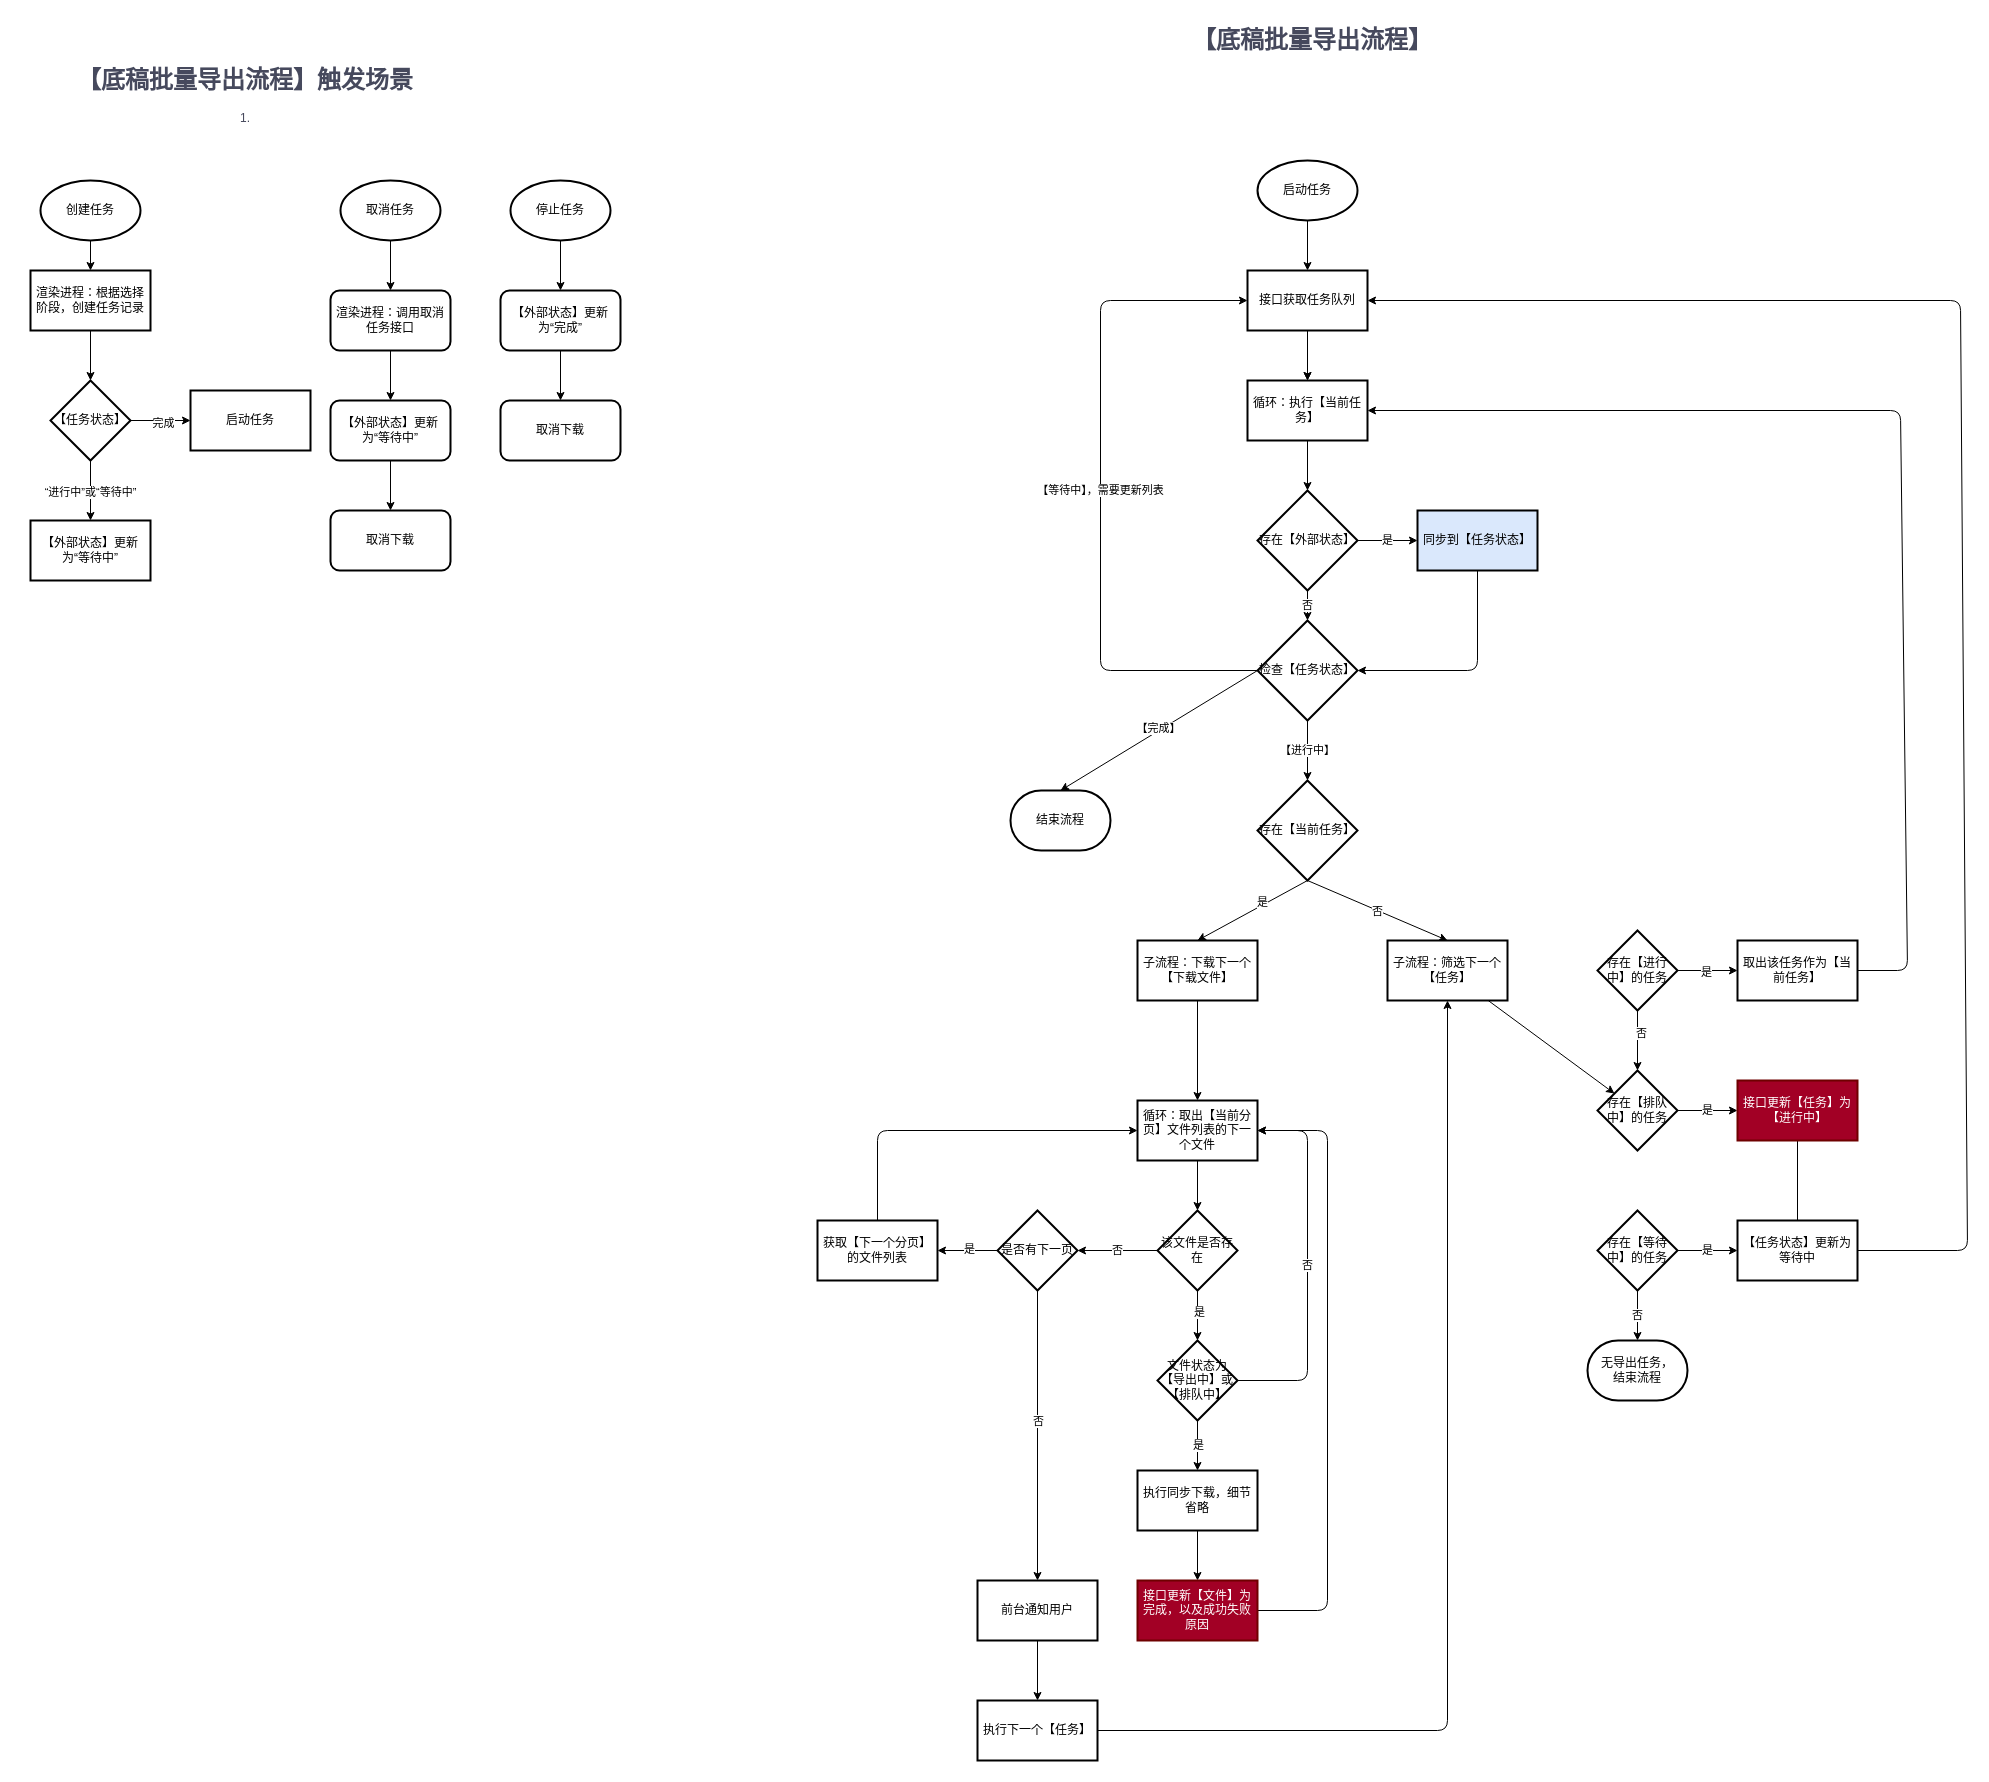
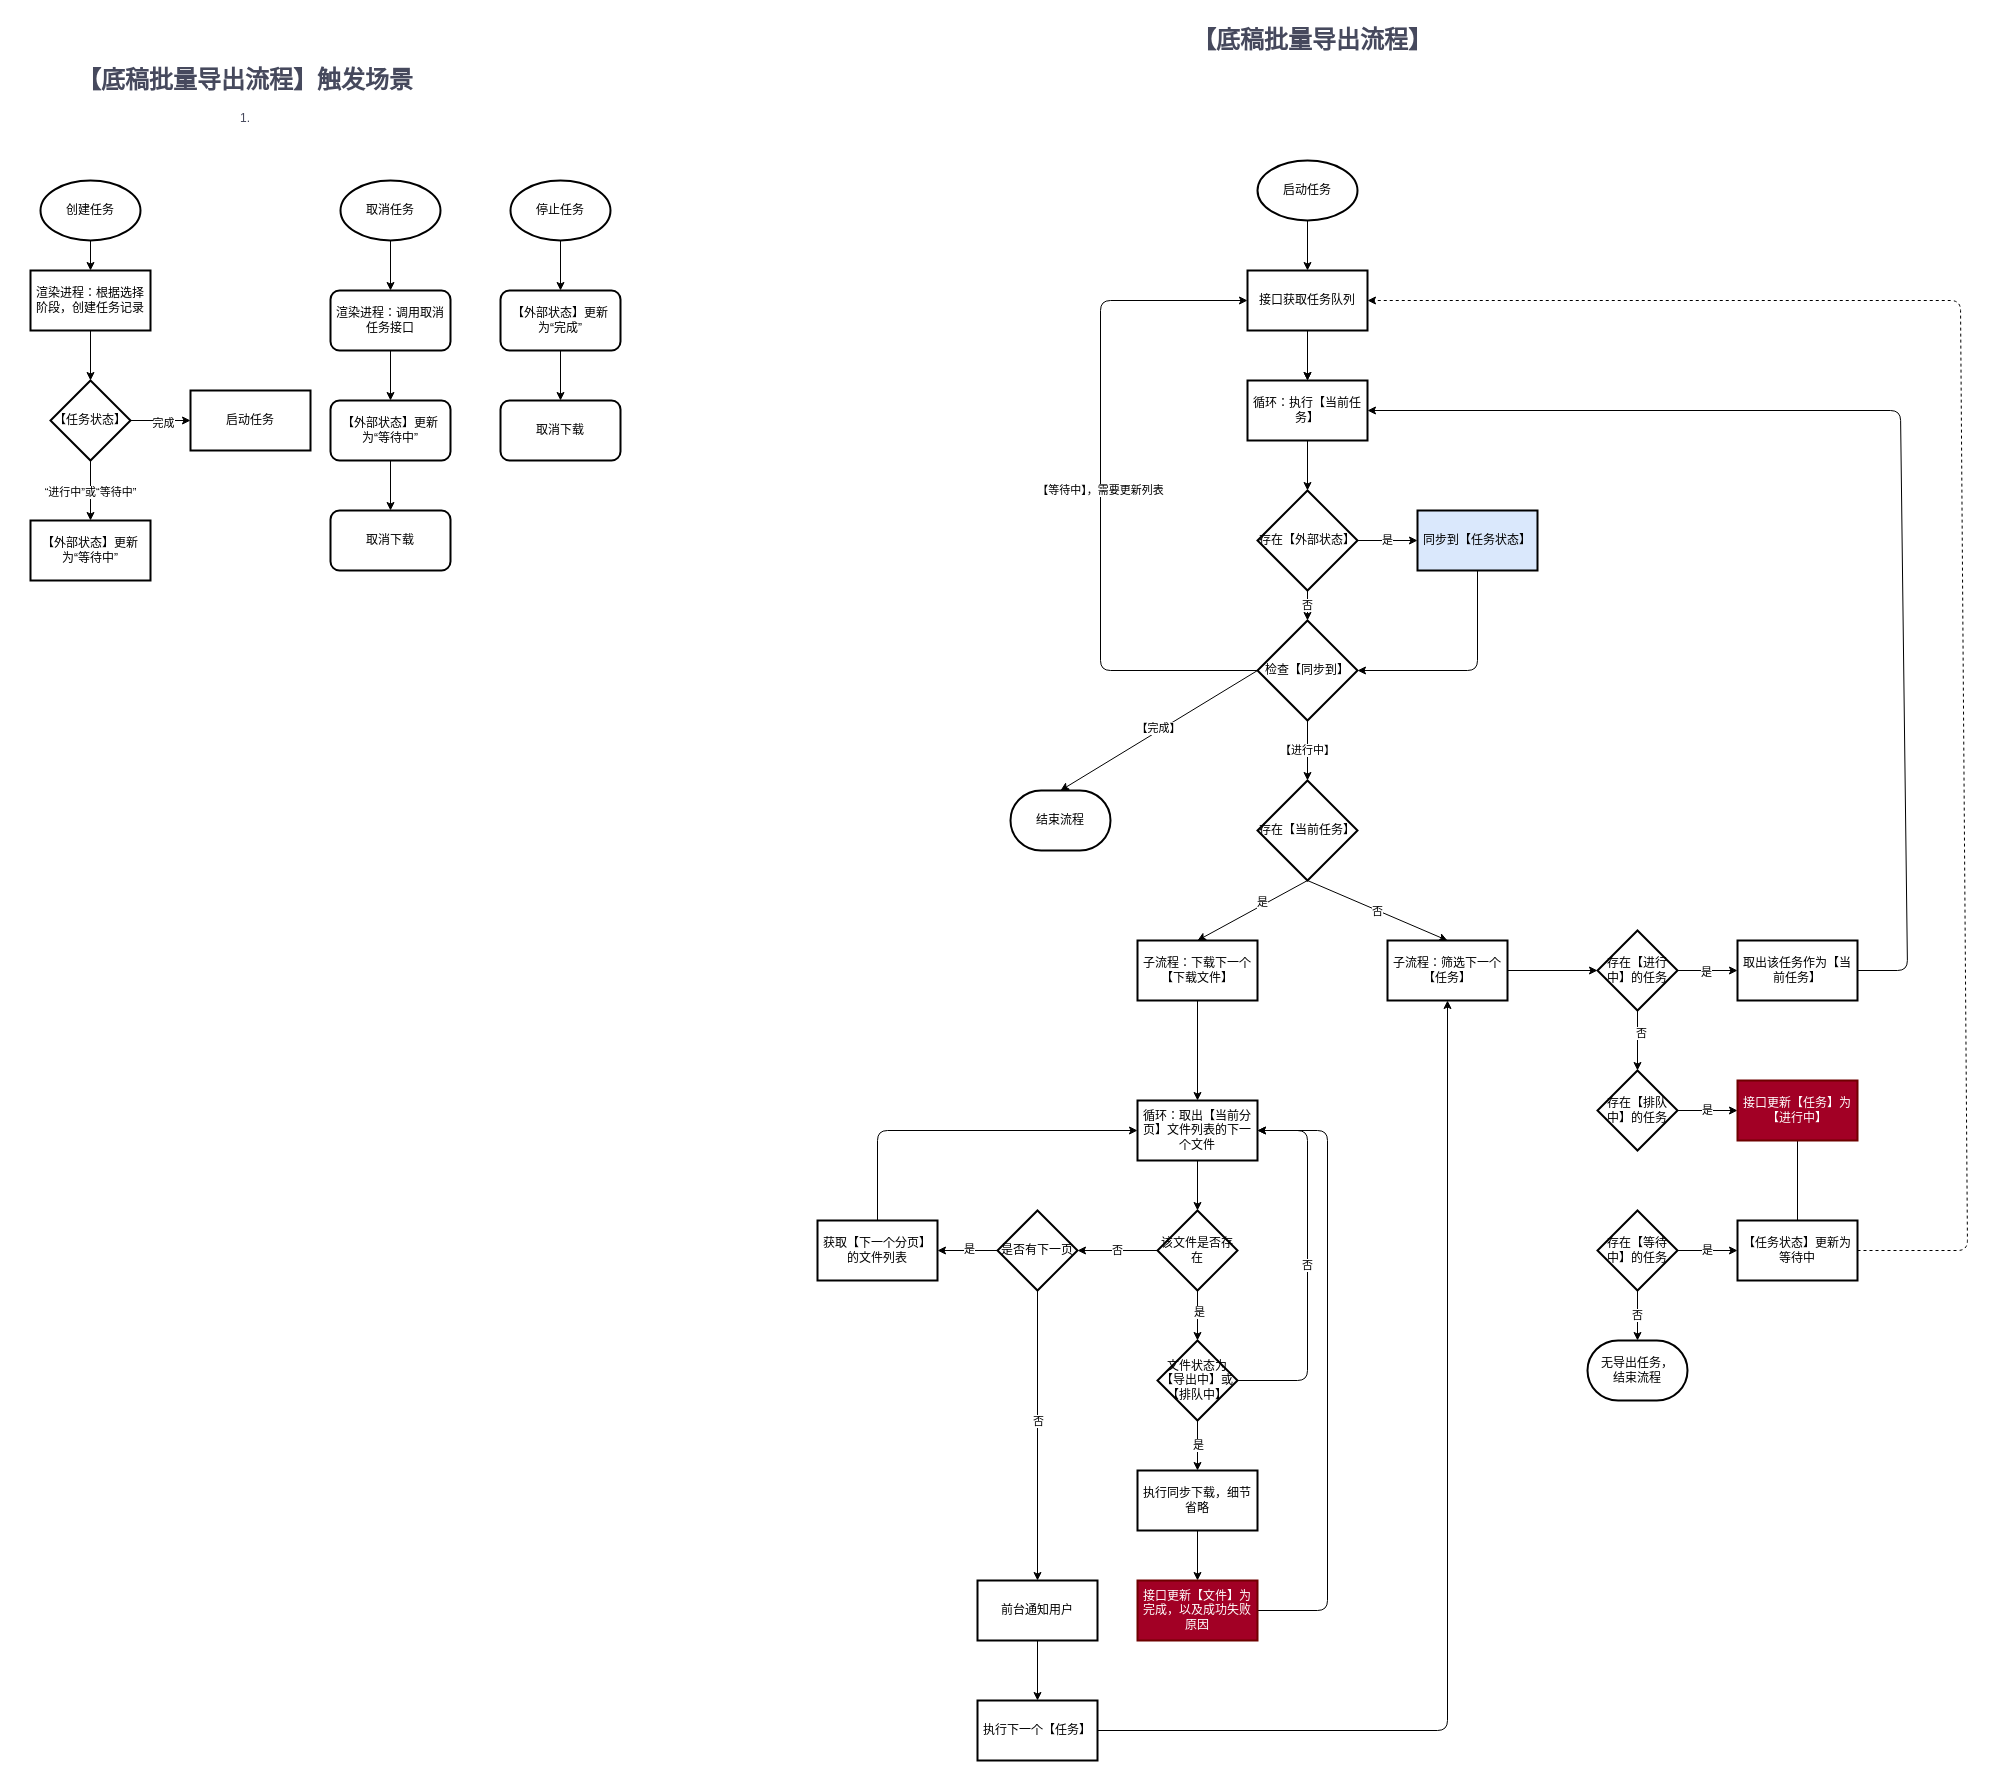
edge "【任务状态】更新为等待中" -> "接口获取任务队列": style solid -> dashed
node "检查【任务状态】": label "检查【任务状态】" -> "检查【同步到】"
edge "子流程：筛选下一个【任务】" -> "存在【排队中】的任务": now "子流程：筛选下一个【任务】" -> "存在【进行中】的任务"
